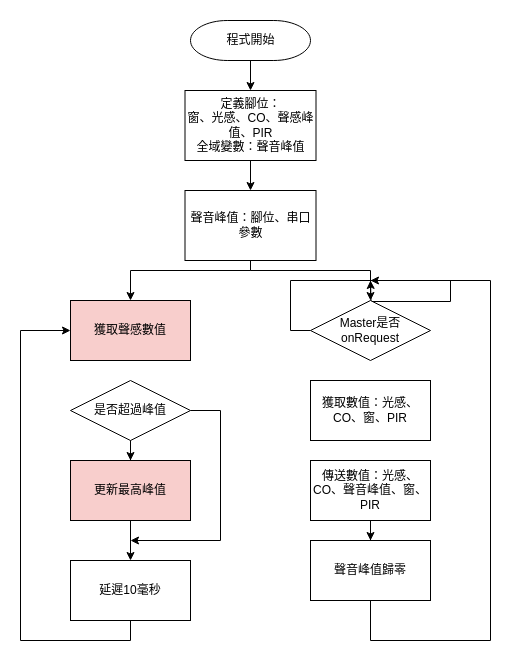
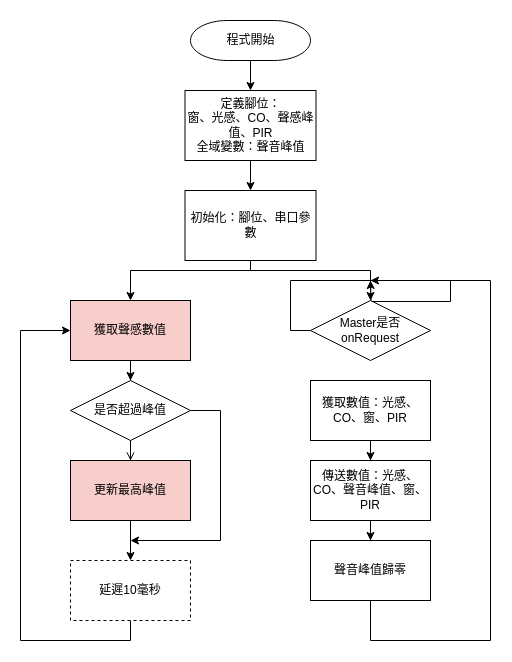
node "聲音峰值：腳位、串口參數": label "聲音峰值：腳位、串口參數" -> "初始化：腳位、串口參數"
edge "獲取聲感數值" -> "是否超過峰值": added
edge "是否超過峰值" -> "更新最高峰值": arrowhead classic -> open
edge "獲取數值：光感、CO、窗、PIR" -> "傳送數值：光感、CO、聲音峰值、窗、PIR": added
node "延遲10毫秒": style solid -> dashed
